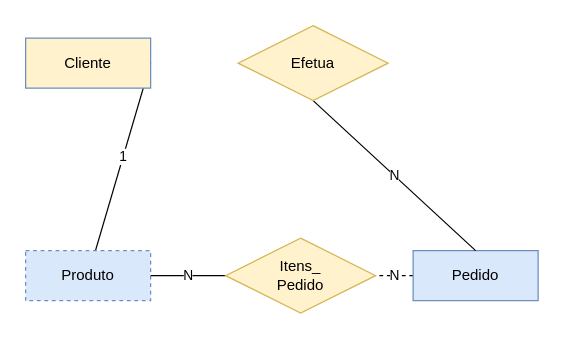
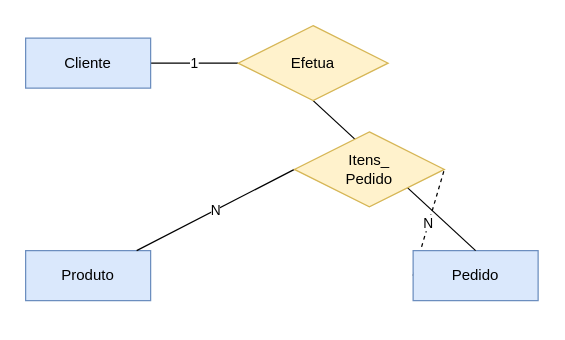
node "Cliente": fillcolor #fff2cc -> #dae8fc
edge "Cliente" -- "Produto": now "Cliente" -- "Efetua"
node "Produto": style dashed -> solid
node "Itens_ Pedido": moved (301, 276) -> (369, 169)
